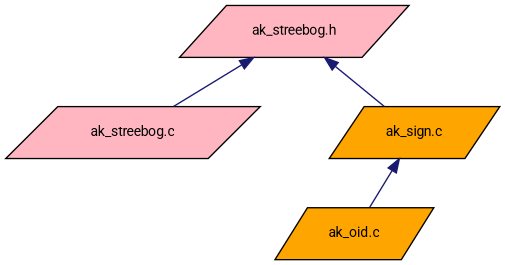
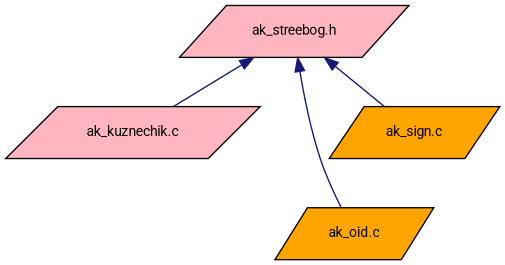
node "ak_streebog.c": label "ak_streebog.c" -> "ak_kuznechik.c"
edge "ak_oid.c" -> "ak_sign.c": now "ak_oid.c" -> "ak_streebog.h"
